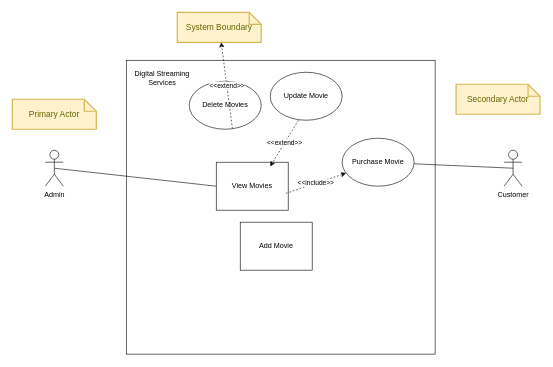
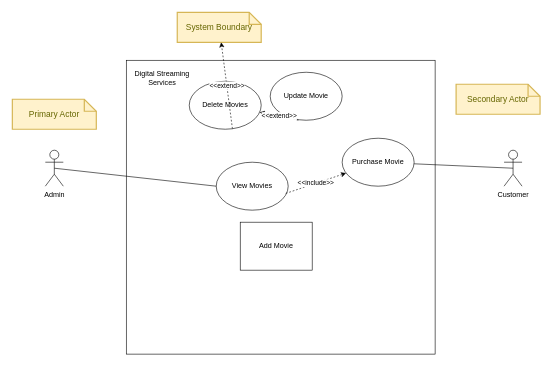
edge "Update Movie" -> "View Movies": now "Update Movie" -> "Delete Movies"
node "View Movies": shape rectangle -> ellipse
